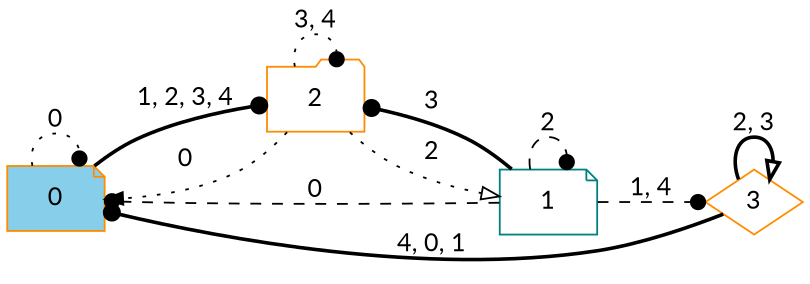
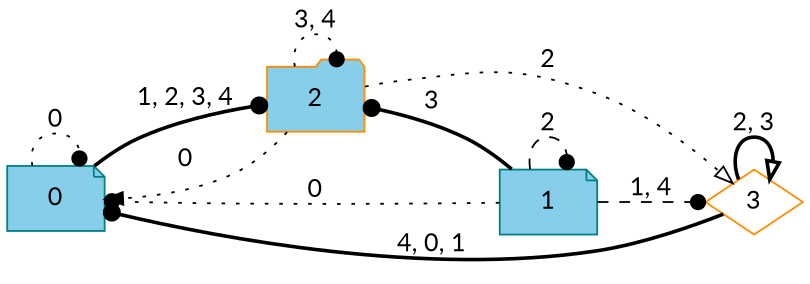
node "2": fillcolor white -> skyblue
edge "2" -> "1": now "2" -> "3"
node "0": color darkorange -> teal
node "1": fillcolor white -> skyblue
edge "1" -> "0": style dashed -> dotted
